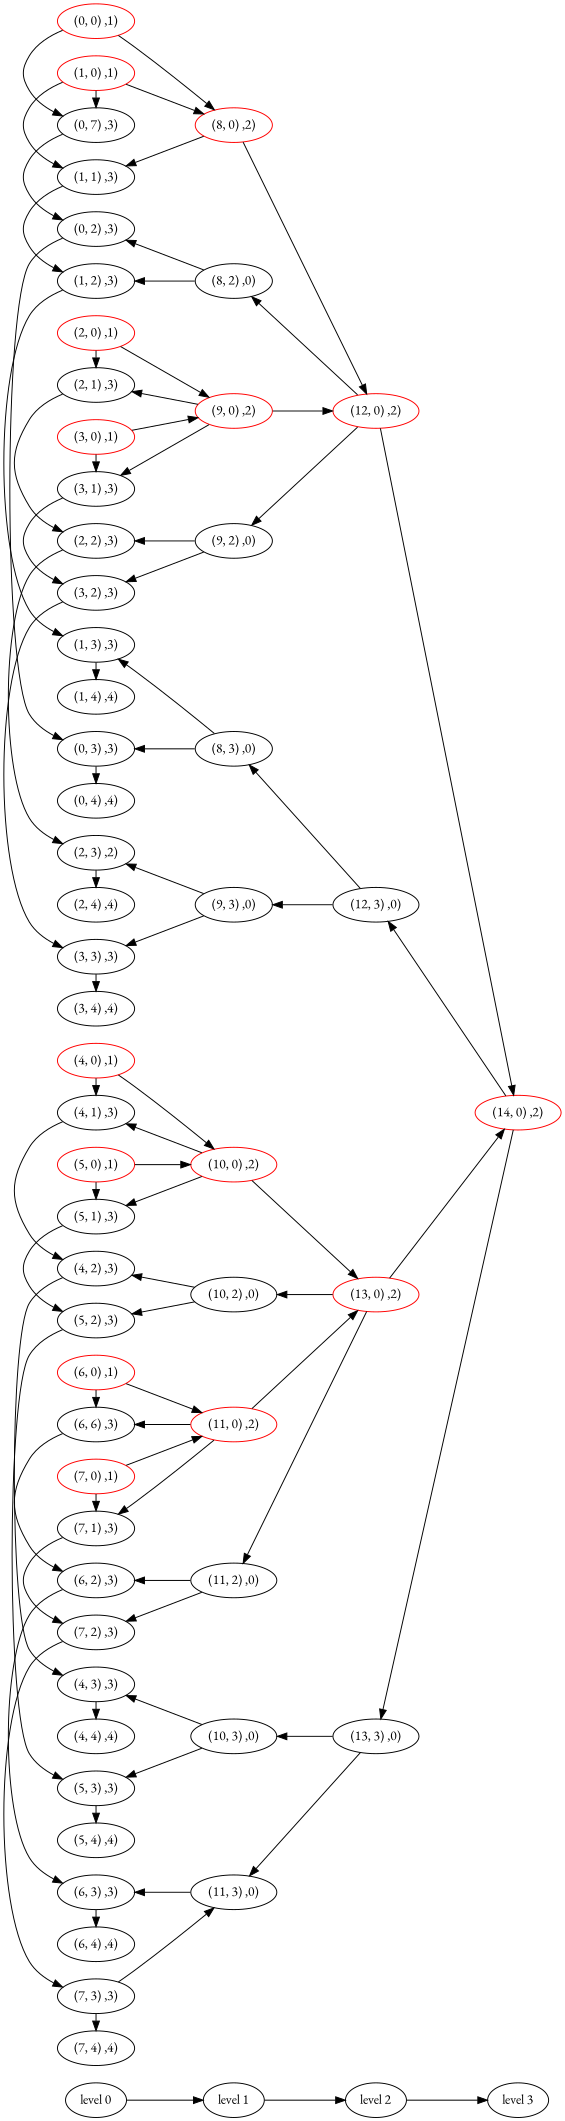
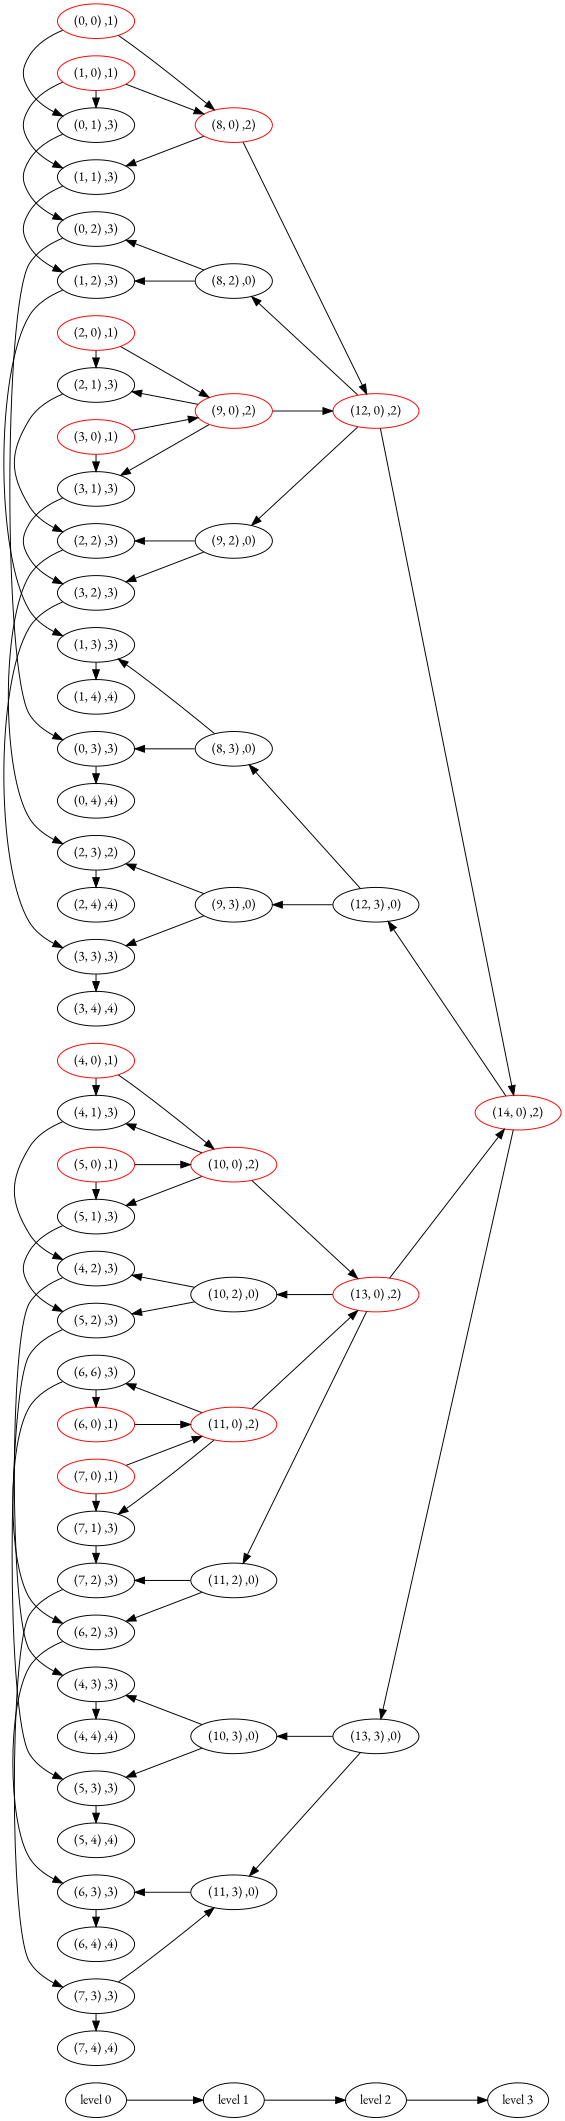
node "(0, 7) ,3)": label "(0, 7) ,3)" -> "(0, 1) ,3)"
edge "(6, 0) ,1)" -> "(6, 6) ,3)": reversed
